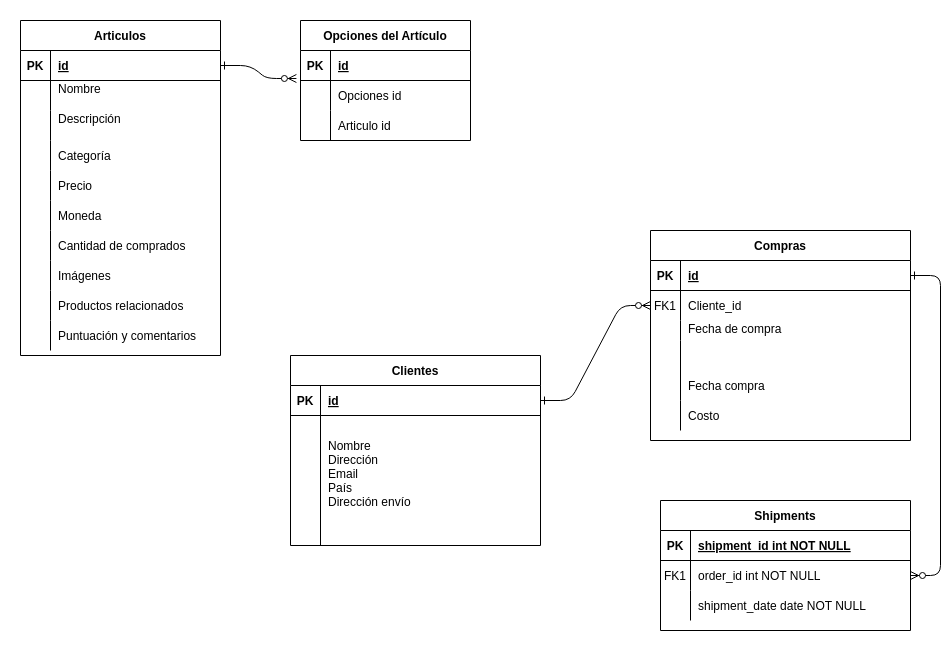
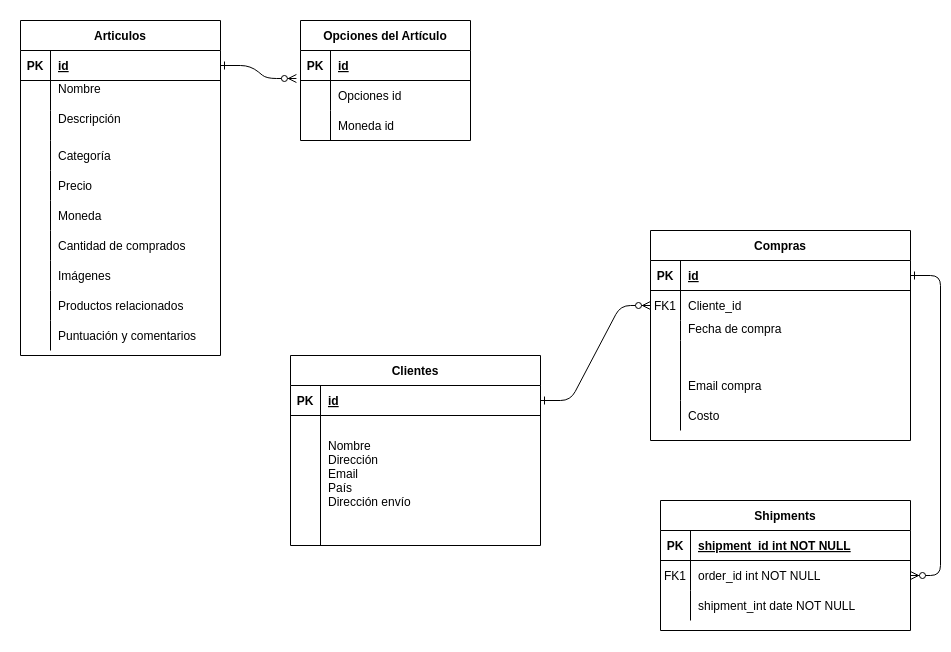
node "Articulo id": label "Articulo id" -> "Moneda id"
node "Fecha compra": label "Fecha compra" -> "Email compra"
node "shipment_date date NOT NULL": label "shipment_date date NOT NULL" -> "shipment_int date NOT NULL"
